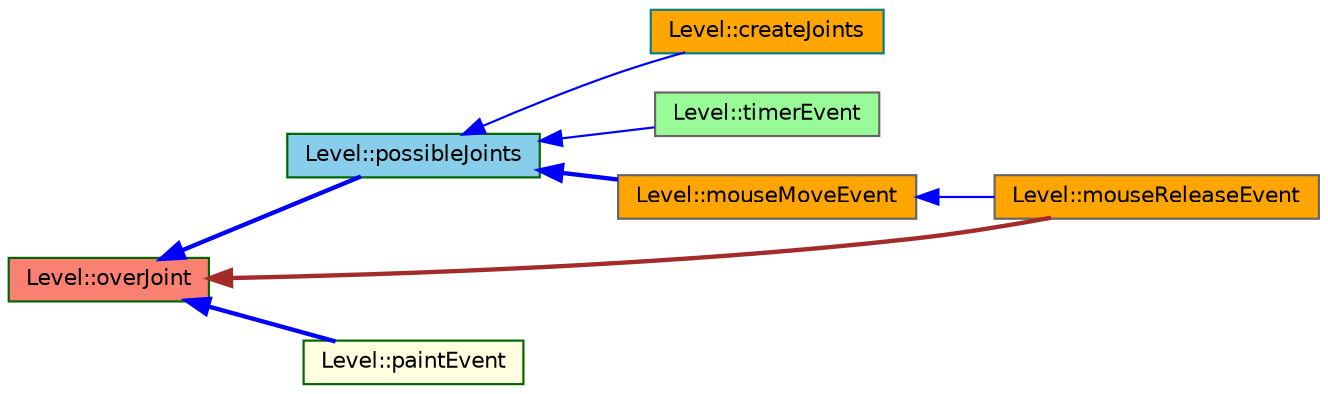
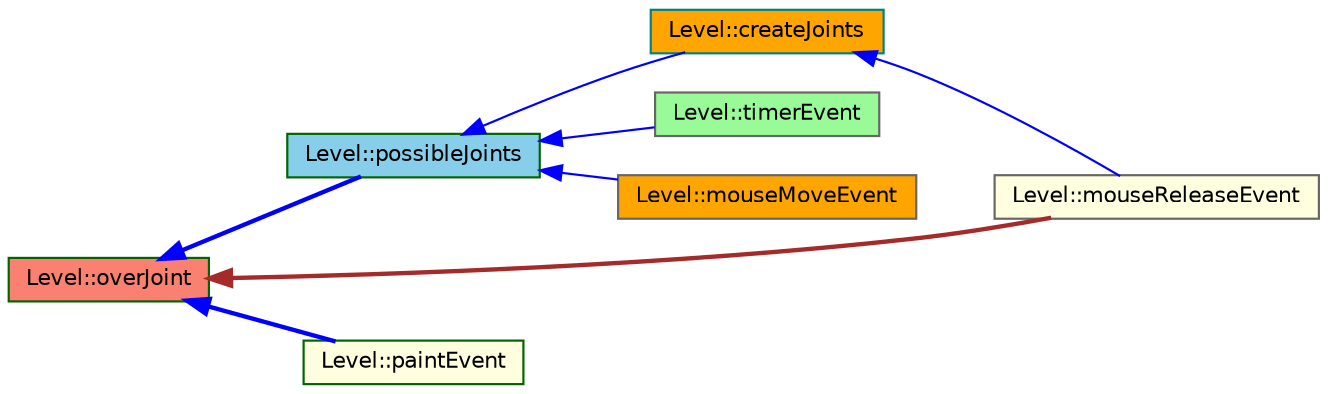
edge "Level::mouseMoveEvent" -> "Level::possibleJoints": style bold -> solid
edge "Level::mouseReleaseEvent" -> "Level::mouseMoveEvent": now "Level::mouseReleaseEvent" -> "Level::createJoints"
node "Level::mouseReleaseEvent": fillcolor orange -> lightyellow
